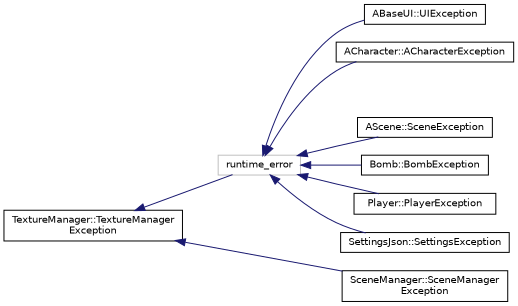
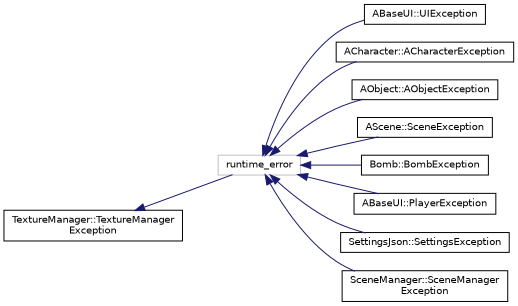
node "AObject::AObjectException": added
node "Player::PlayerException": label "Player::PlayerException" -> "ABaseUI::PlayerException"
edge "SceneManager::SceneManager Exception" -> "TextureManager::TextureManager Exception": now "SceneManager::SceneManager Exception" -> "runtime_error"
